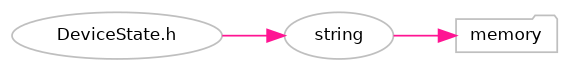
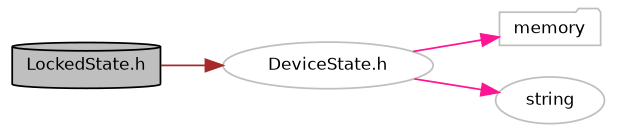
edge "string" -> "memory": now "DeviceState.h" -> "memory"
node "LockedState.h": added
